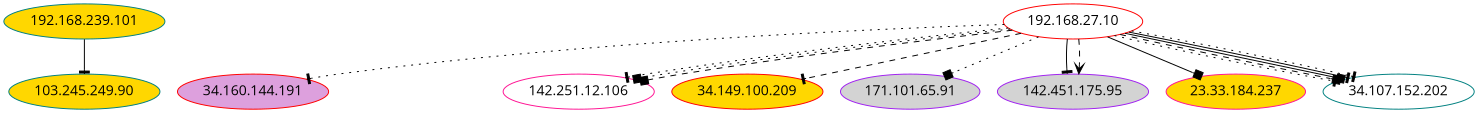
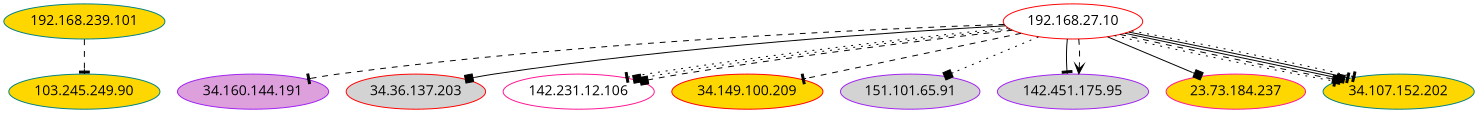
edge "192.168.27.10" -> "34.160.144.191": style dotted -> dashed
edge "192.168.239.101" -> "103.245.249.90": style solid -> dashed
node "34.160.144.191": color red -> purple
node "34.36.137.203": added
node "142.251.12.106": label "142.251.12.106" -> "142.231.12.106"
node "171.101.65.91": label "171.101.65.91" -> "151.101.65.91"
node "23.33.184.237": label "23.33.184.237" -> "23.73.184.237"
node "34.107.152.202": fillcolor white -> gold
